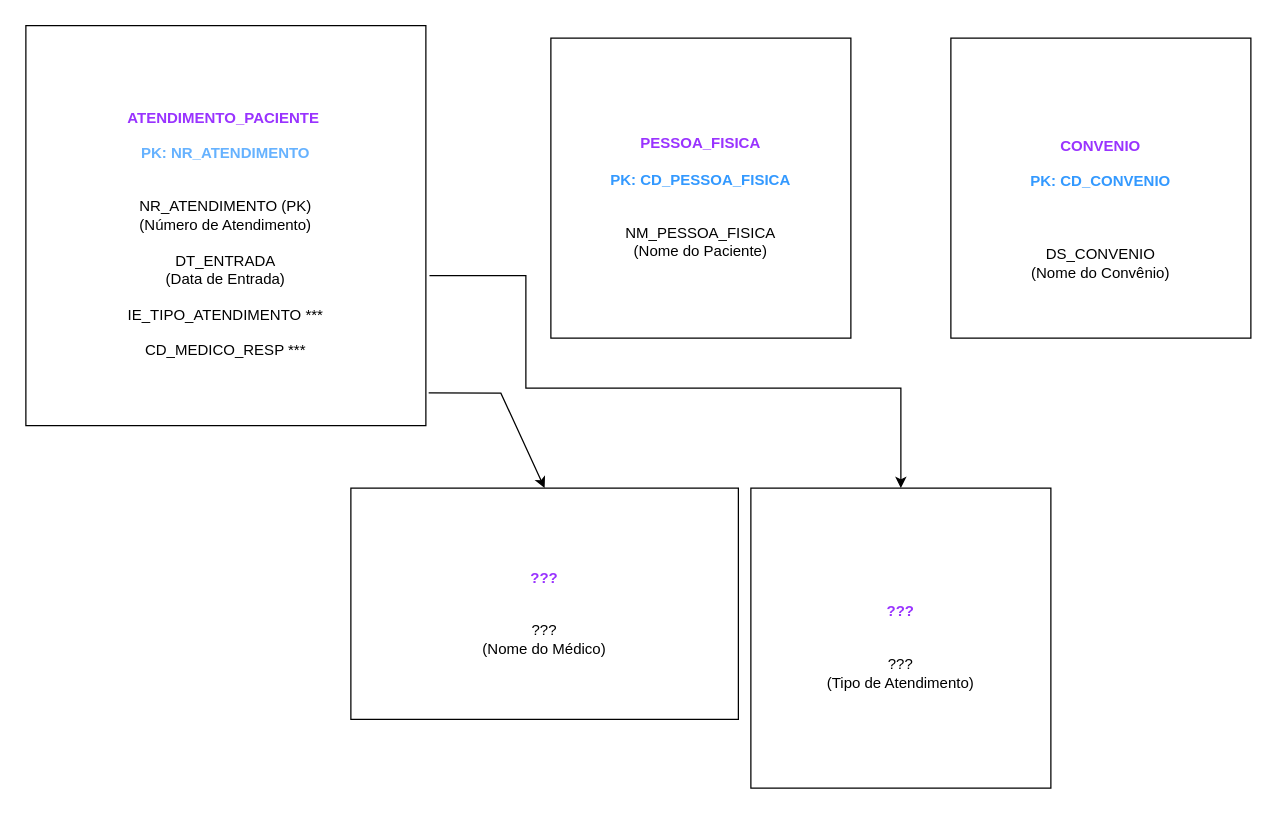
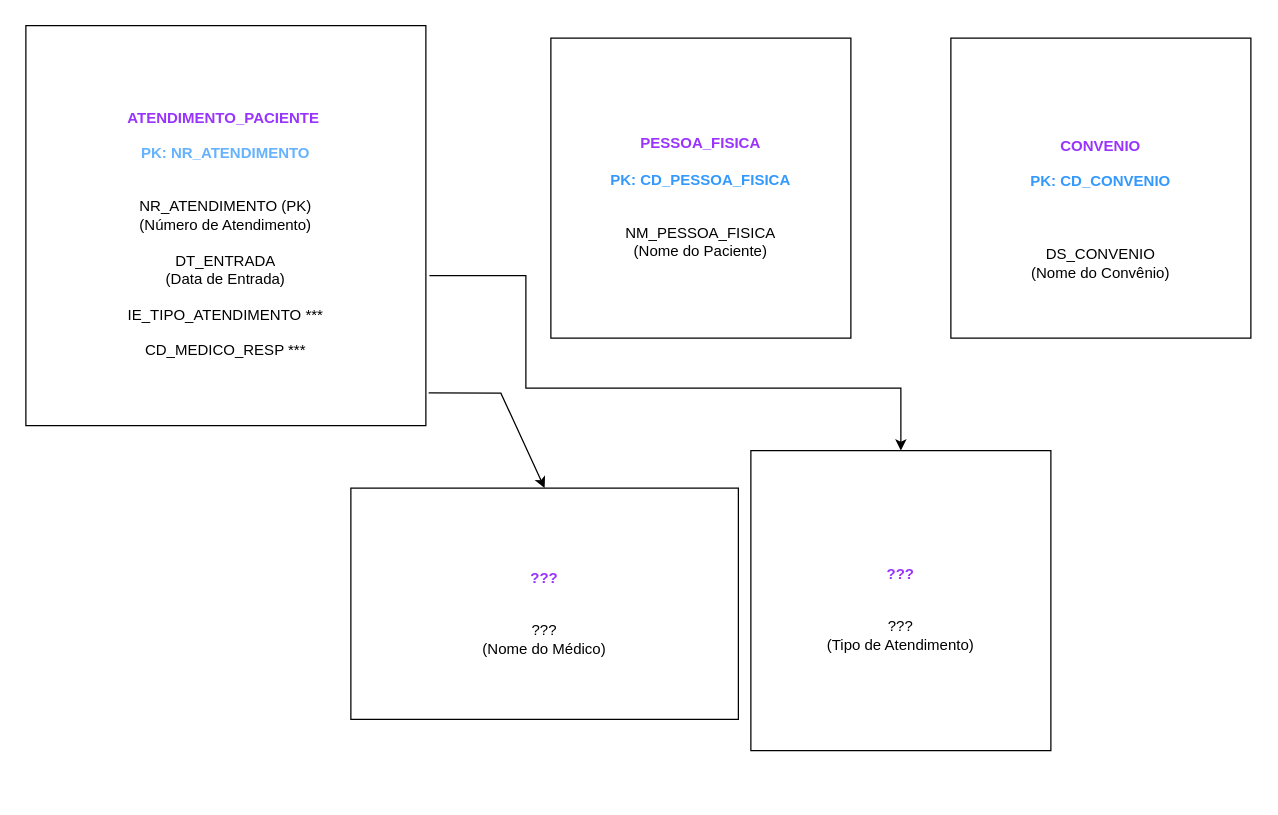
node "??? ??? (Tipo de Atendimento)": moved (901, 638) -> (901, 601)
